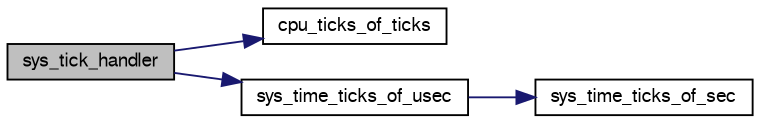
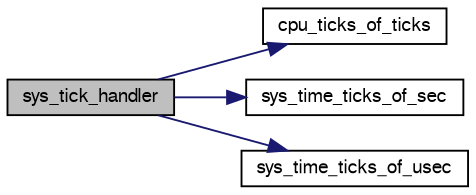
edge "sys_time_ticks_of_usec" -> "sys_time_ticks_of_sec": now "sys_tick_handler" -> "sys_time_ticks_of_sec"
